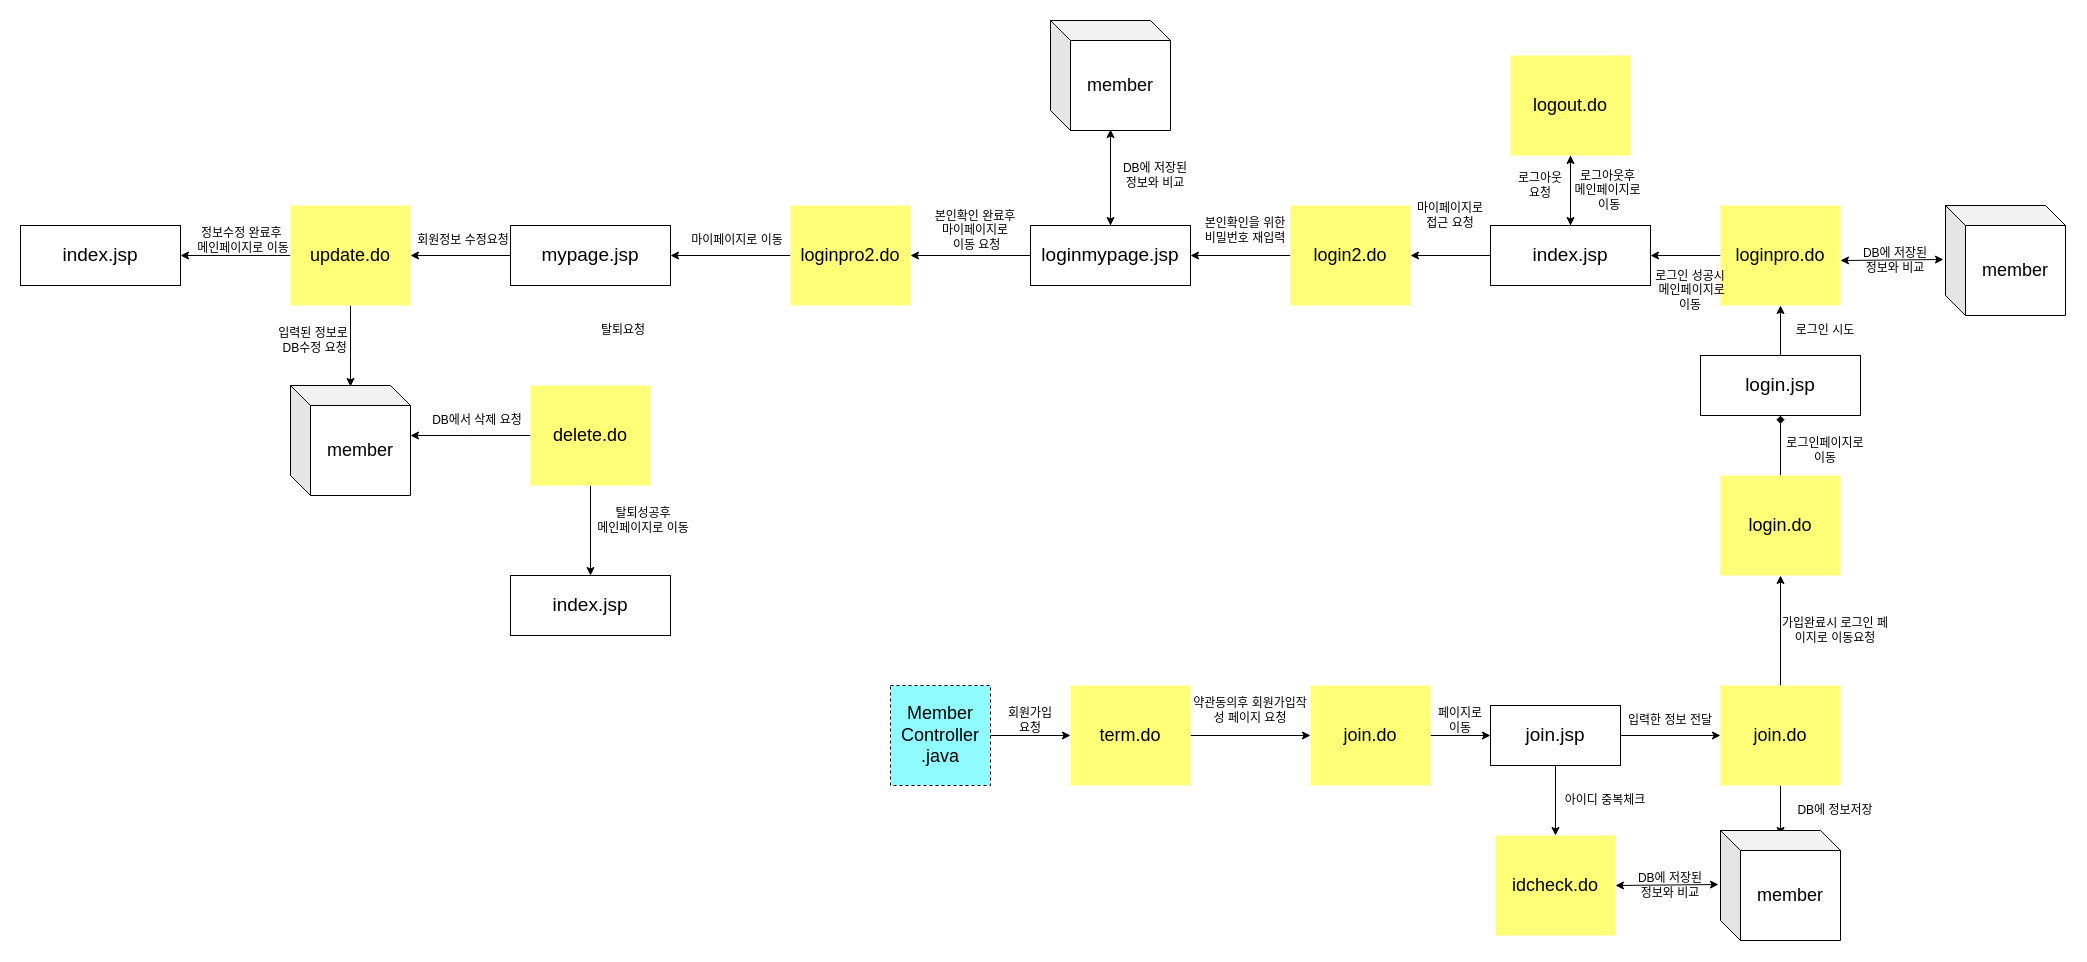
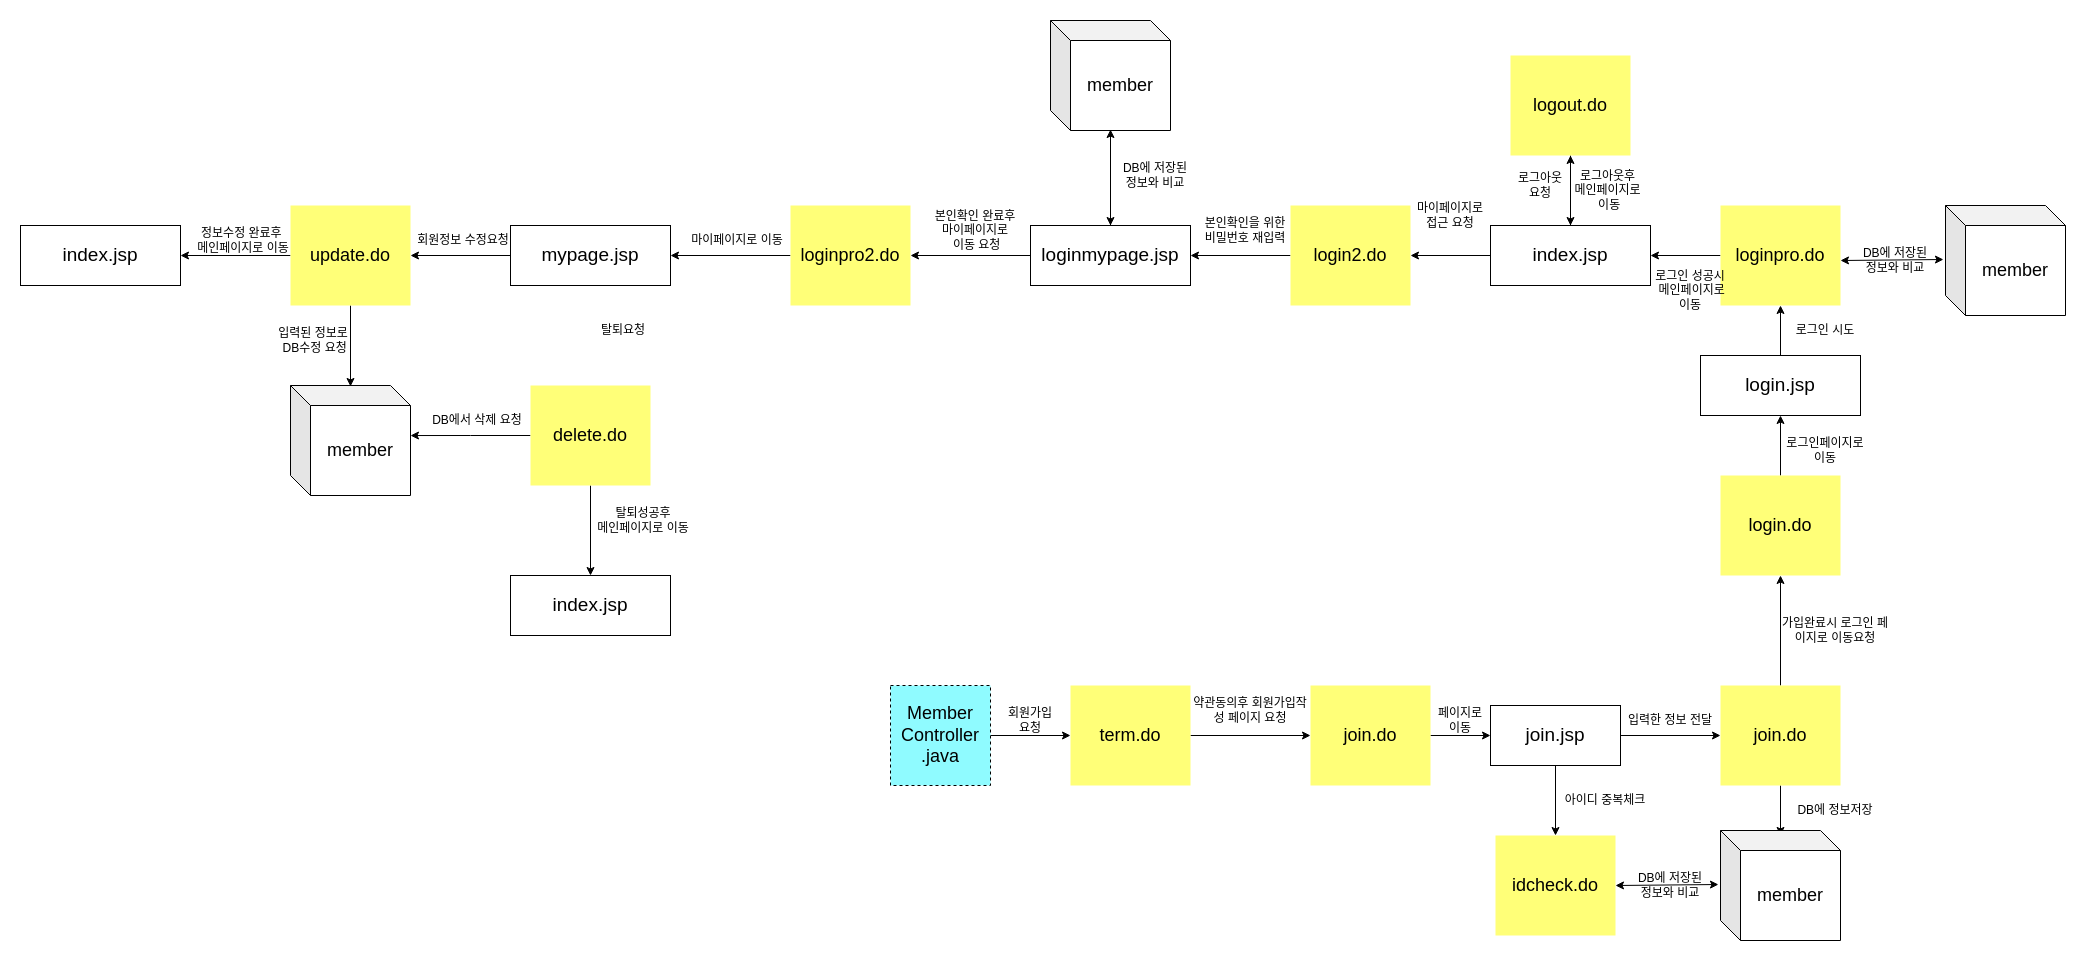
edge "login.do" -> "login.jsp": arrowhead diamond -> classic
